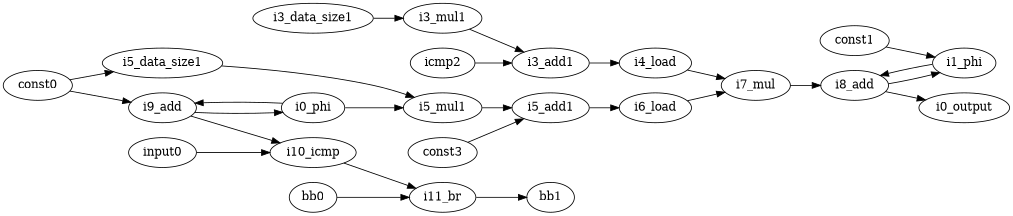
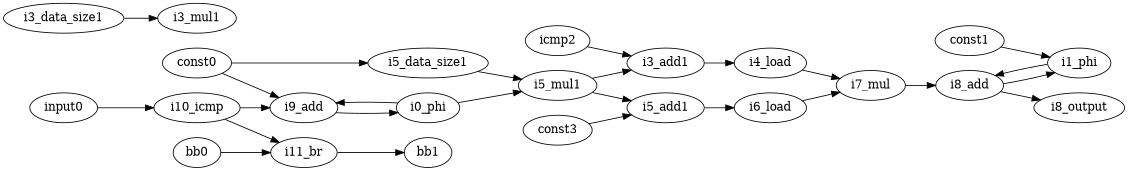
edge "i3_mul1" -> "i3_add1": now "i5_mul1" -> "i3_add1"
node "i0_output": label "i0_output" -> "i8_output"
edge "i9_add" -> "i10_icmp": reversed
